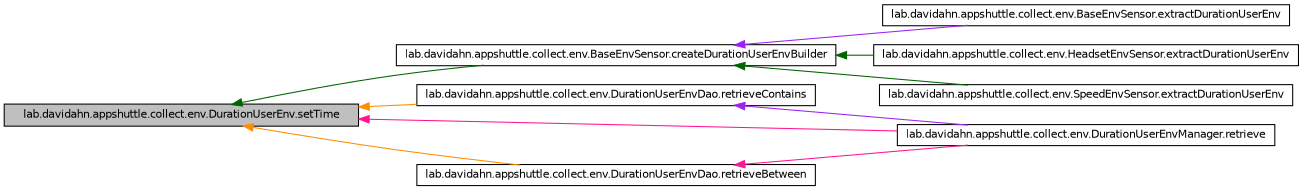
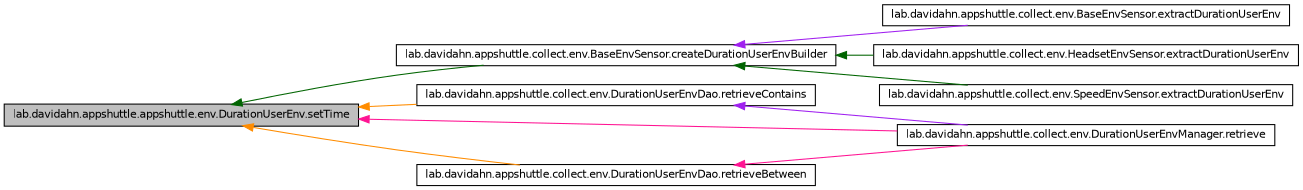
node "lab.davidahn.appshuttle.collect.env.DurationUserEnv.setTime": label "lab.davidahn.appshuttle.collect.env.DurationUserEnv.setTime" -> "lab.davidahn.appshuttle.appshuttle.env.DurationUserEnv.setTime"
